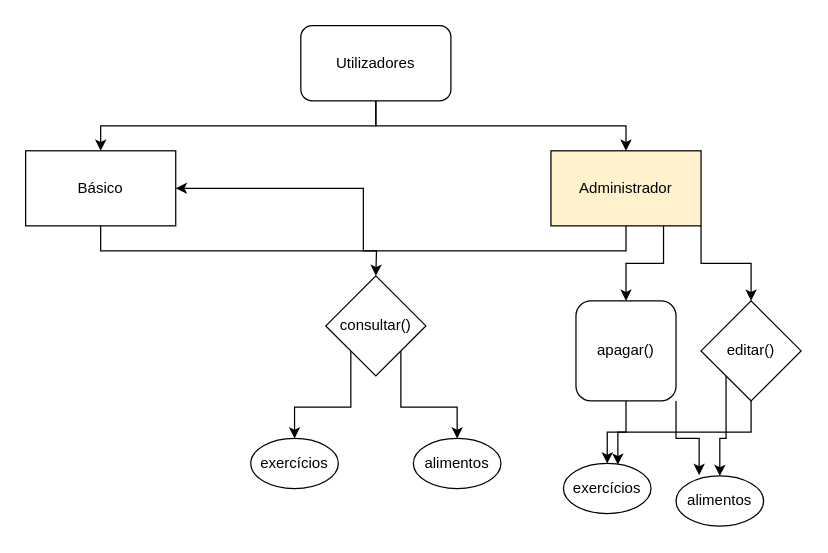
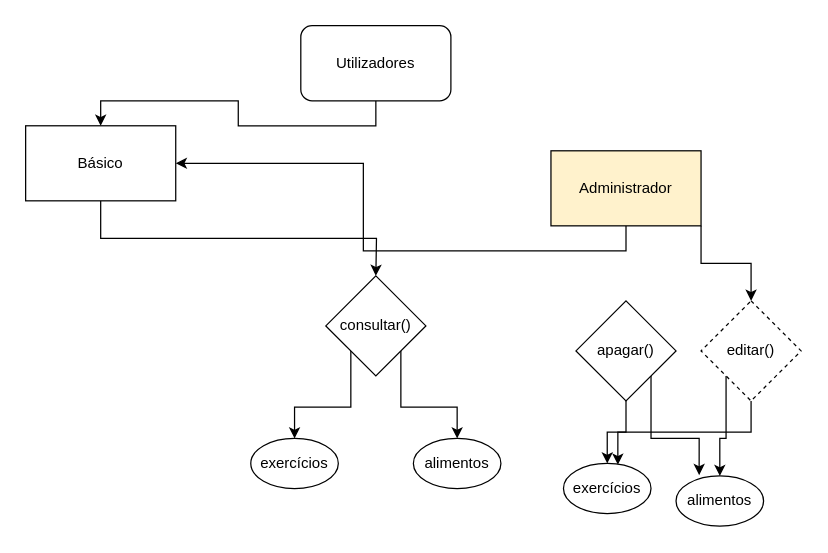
edge "Utilizadores" -> "Administrador": removed
node "Básico": moved (101, 188) -> (101, 163)
edge "Administrador" -> "apagar()": removed
node "apagar()": shape rounded rectangle -> diamond
node "editar()": style solid -> dashed
